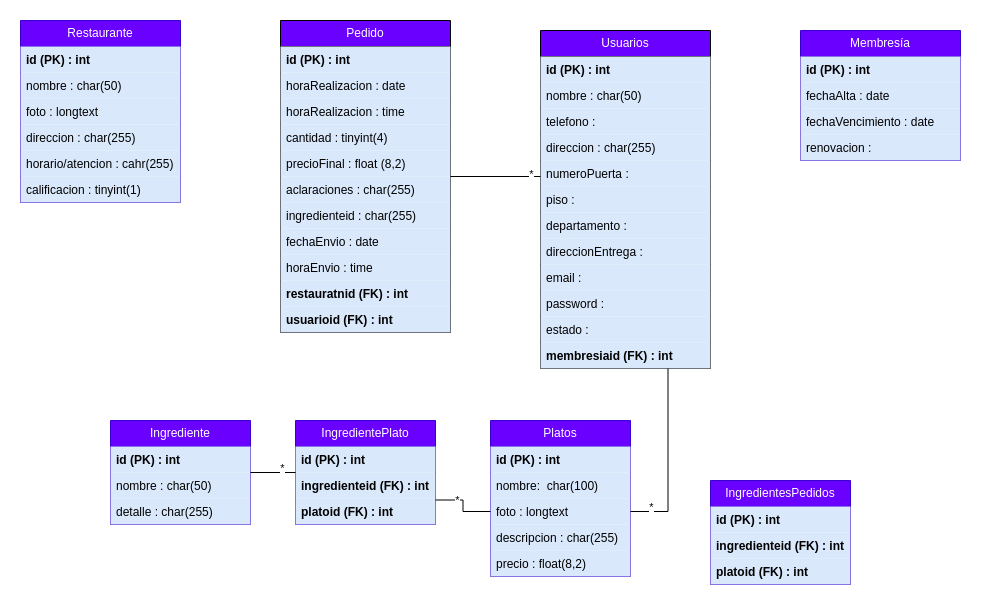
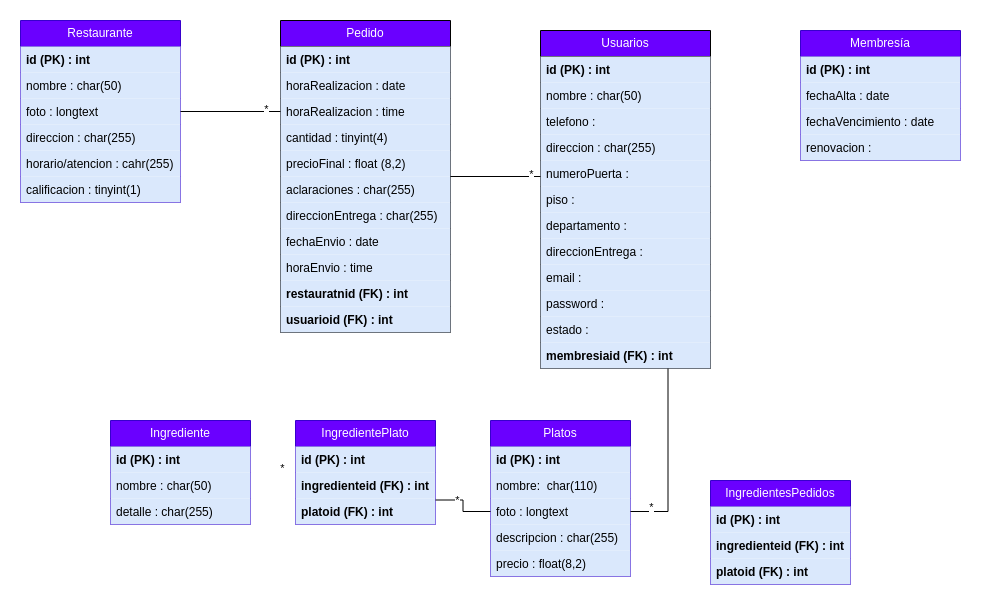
edge "Restaurante" -- "horaRealizacion : time": added, label "*"
node "ingredienteid : char(255)": label "ingredienteid : char(255)" -> "direccionEntrega : char(255)"
edge "Ingrediente" -- "IngredientePlato": removed
node "nombre: char(100)": label "nombre: char(100)" -> "nombre: char(110)"
